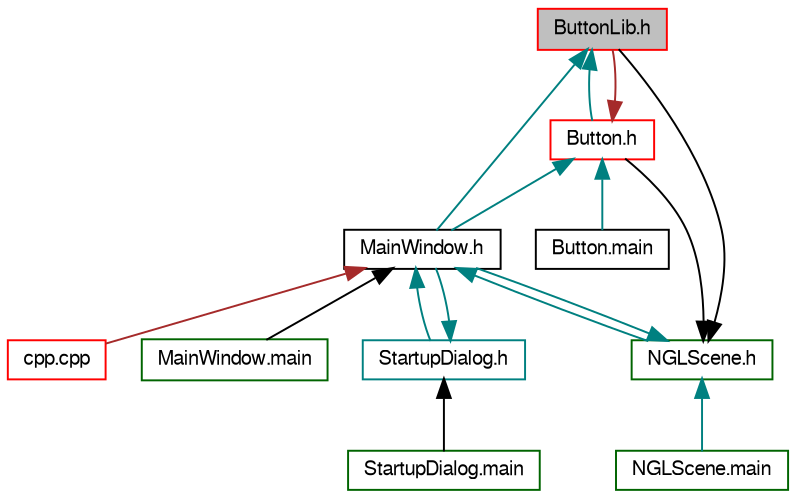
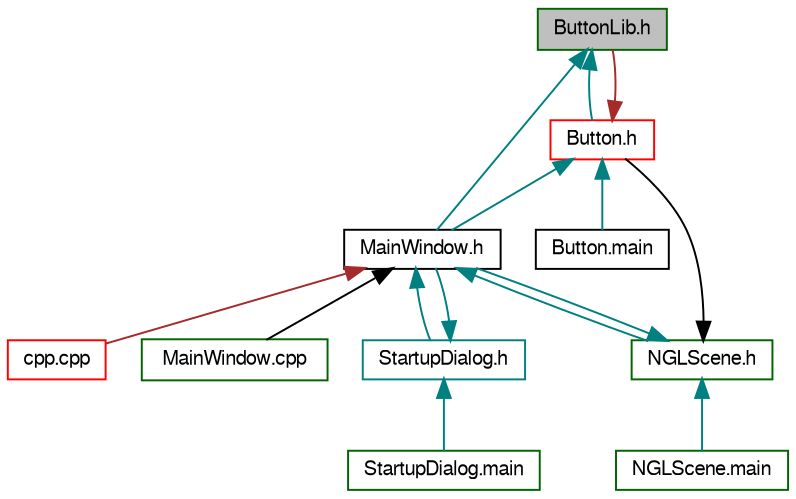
node "ButtonLib.h": color red -> darkgreen
edge "ButtonLib.h" -> "NGLScene.h": removed
node "MainWindow.main": label "MainWindow.main" -> "MainWindow.cpp"
edge "StartupDialog.main" -> "StartupDialog.h": color black -> teal
